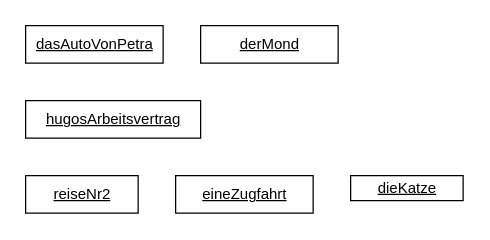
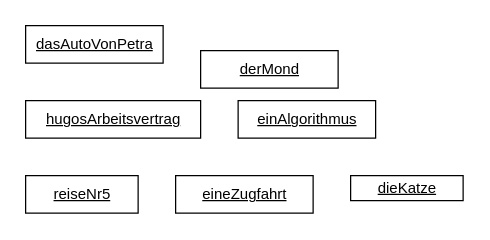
node "derMond": moved (269, 44) -> (269, 69)
node "einAlgorithmus": added
node "reiseNr2": label "reiseNr2" -> "reiseNr5"
